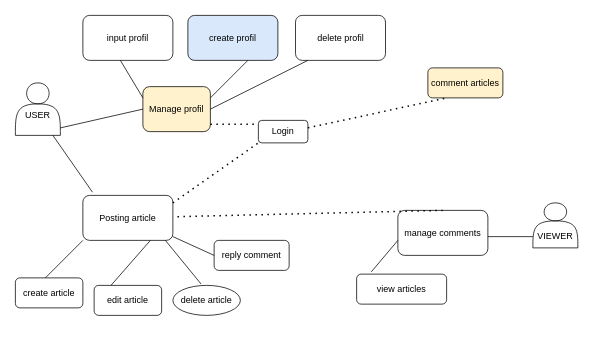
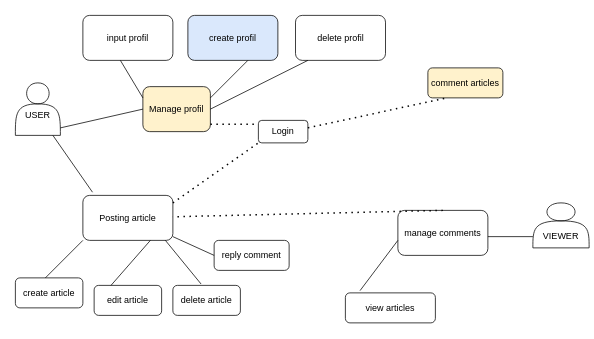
node "VIEWER": size 45x45 -> 56x45
node "view articles": moved (402, 289) -> (390, 308)
node "delete article": shape ellipse -> rounded rectangle
